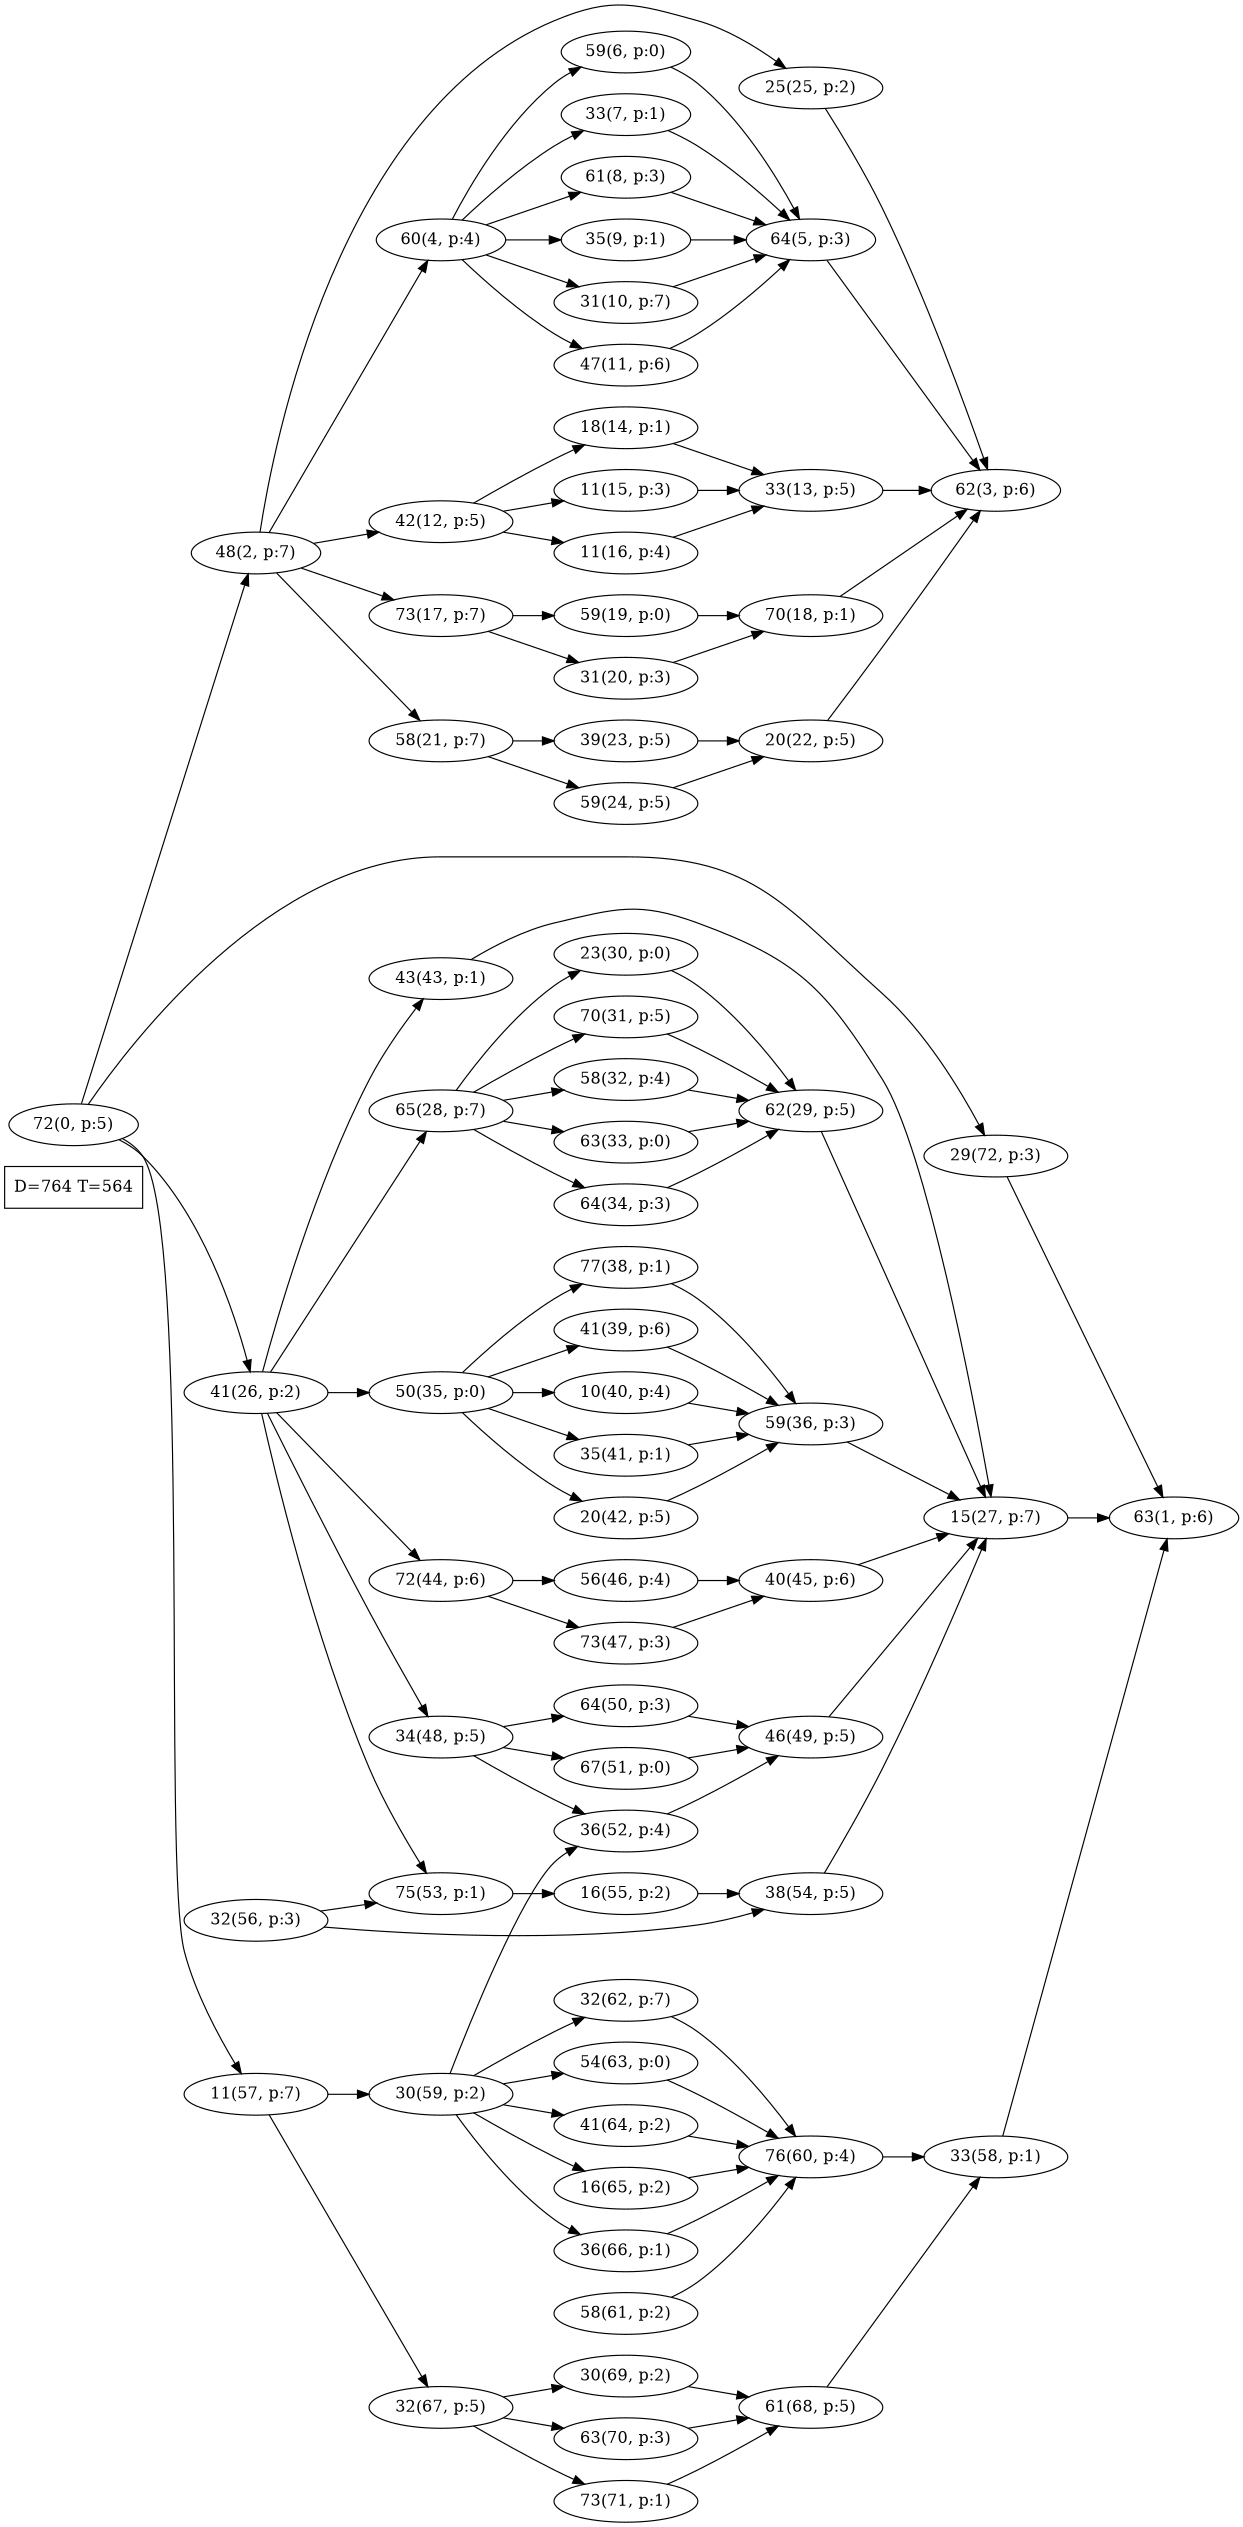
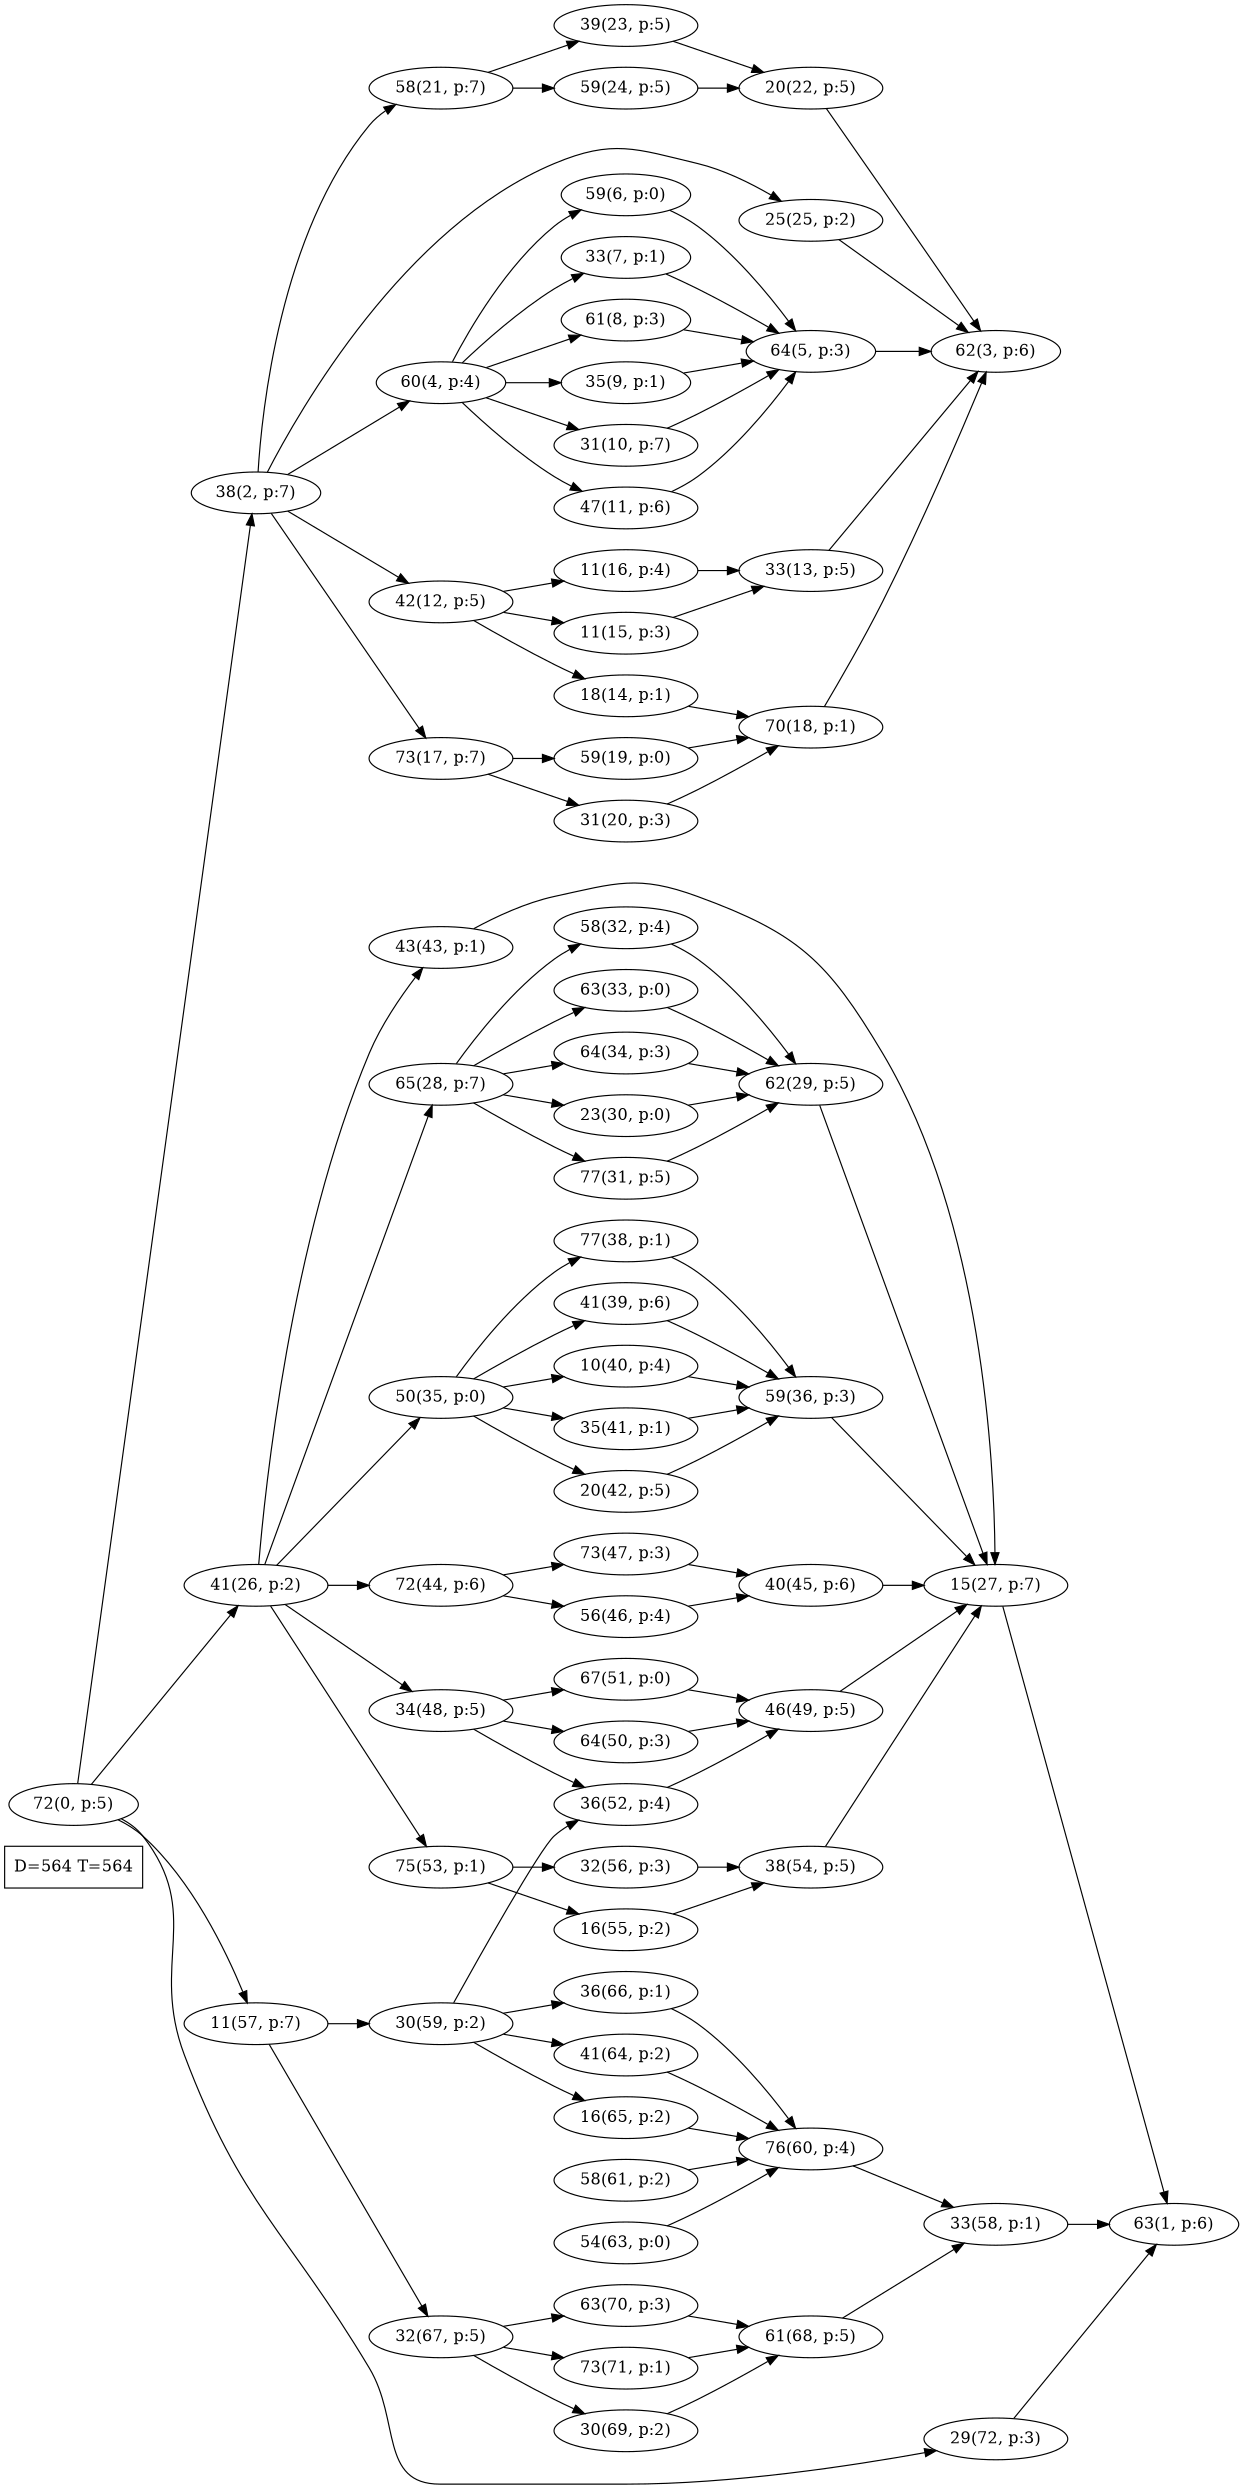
edge "18(14, p:1)" -> "33(13, p:5)": now "18(14, p:1)" -> "70(18, p:1)"
node "48(2, p:7)": label "48(2, p:7)" -> "38(2, p:7)"
node "70(31, p:5)": label "70(31, p:5)" -> "77(31, p:5)"
node "D=764 T=564": label "D=764 T=564" -> "D=564 T=564"
edge "32(56, p:3)" -> "75(53, p:1)": reversed
node "32(62, p:7)": removed
edge "30(59, p:2)" -> "54(63, p:0)": removed
